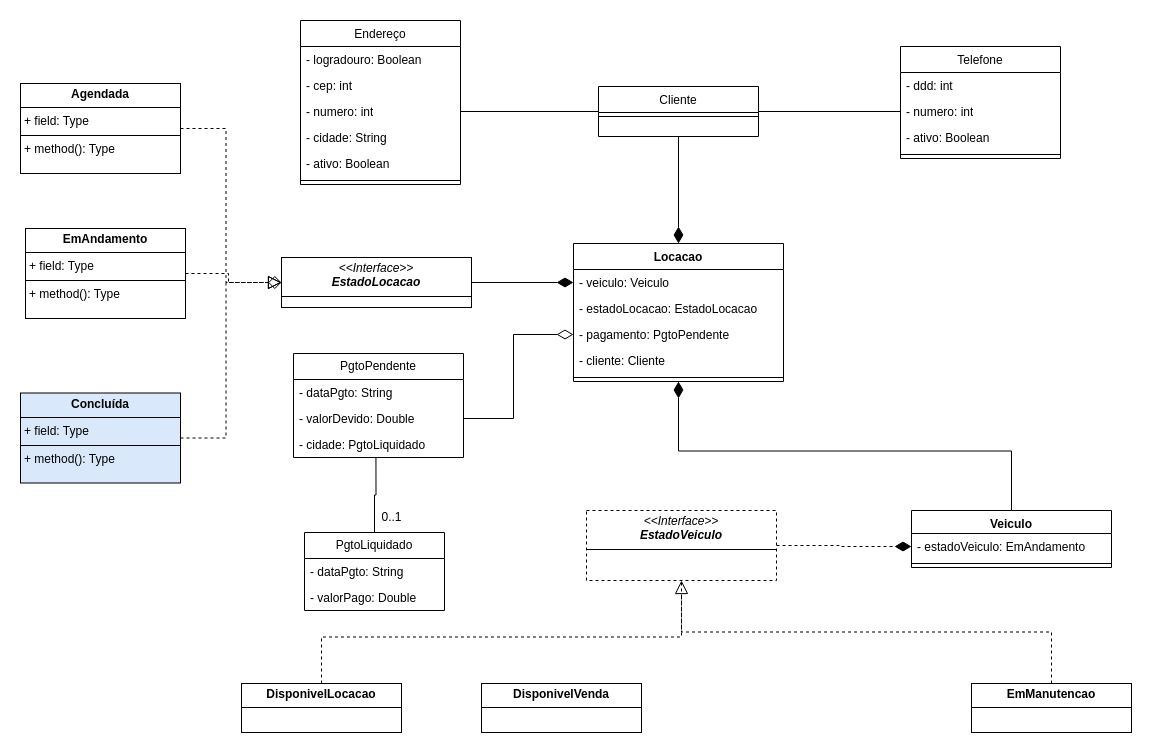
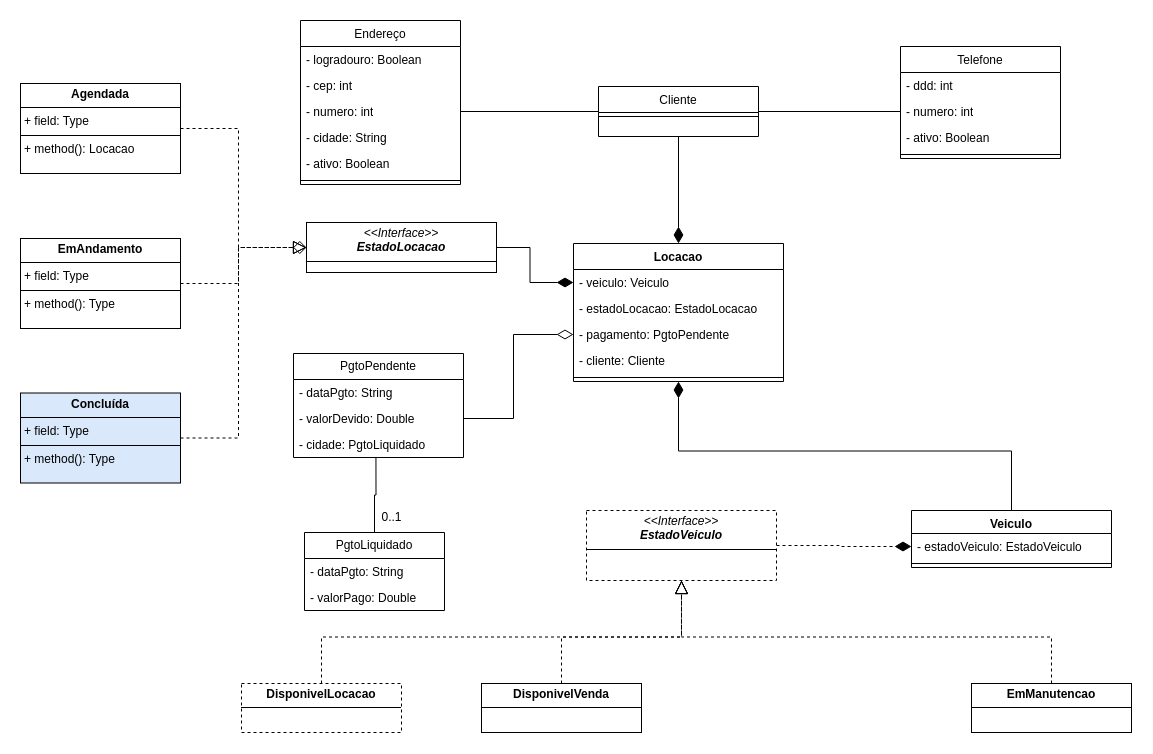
node "Agendada + field: Type + method(): Type": label "Agendada + field: Type + method(): Type" -> "Agendada + field: Type + method(): Locacao"
node "EmAndamento + field: Type + method(): Type": moved (106, 274) -> (101, 284)
node "<<Interface>> EstadoLocacao": moved (377, 283) -> (402, 248)
node "- estadoVeiculo: EmAndamento": label "- estadoVeiculo: EmAndamento" -> "- estadoVeiculo: EstadoVeiculo"
edge "<<Interface>> EstadoVeiculo" -- "EmManutencao": arrowhead none -> block
edge "DisponivelVenda" -> "<<Interface>> EstadoVeiculo": added
node "DisponivelLocacao": style solid -> dashed
